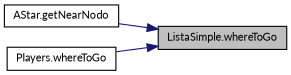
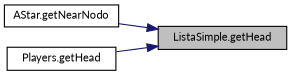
node "ListaSimple.whereToGo": label "ListaSimple.whereToGo" -> "ListaSimple.getHead"
node "Players.whereToGo": label "Players.whereToGo" -> "Players.getHead"
